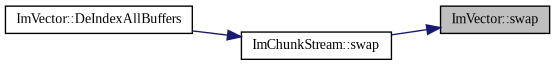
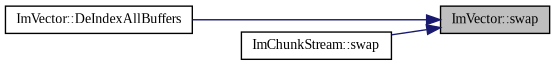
edge "ImVector::DeIndexAllBuffers" -> "ImChunkStream::swap": now "ImVector::DeIndexAllBuffers" -> "ImVector::swap"
